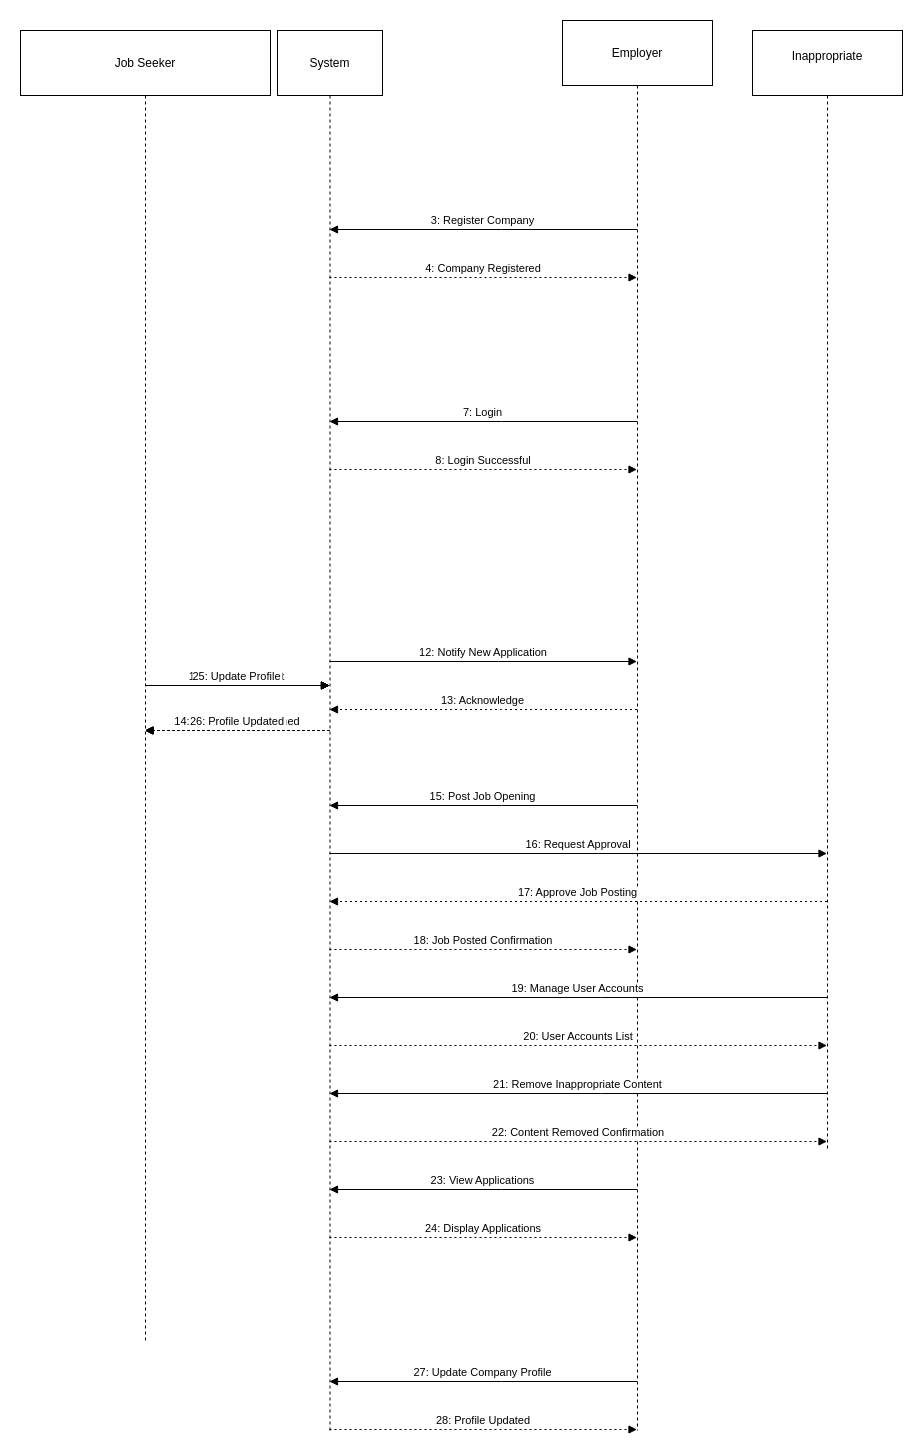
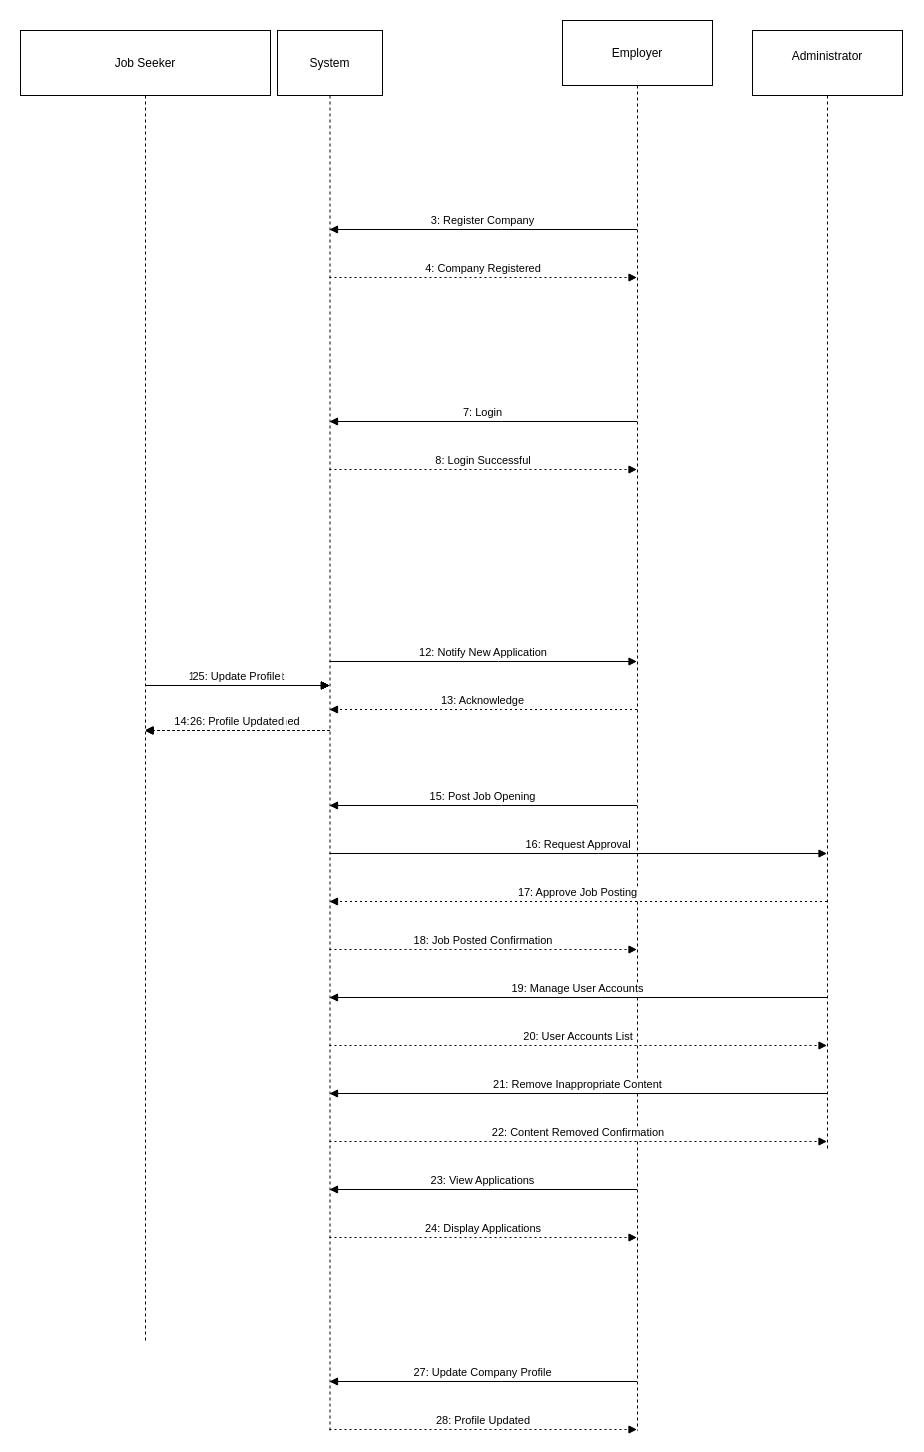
node "Inappropriate": label "Inappropriate" -> "Administrator"
